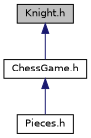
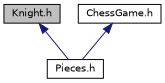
edge "ChessGame.h" -> "Knight.h": now "Pieces.h" -> "Knight.h"
